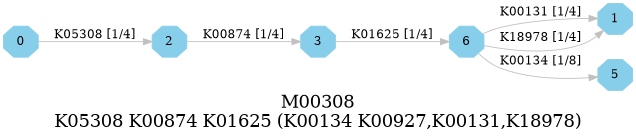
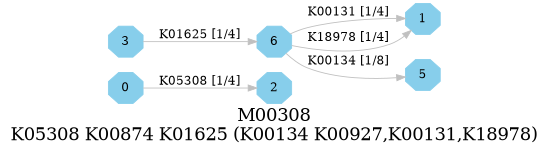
edge "2" -> "3": removed, label "K00874 [1/4]"
